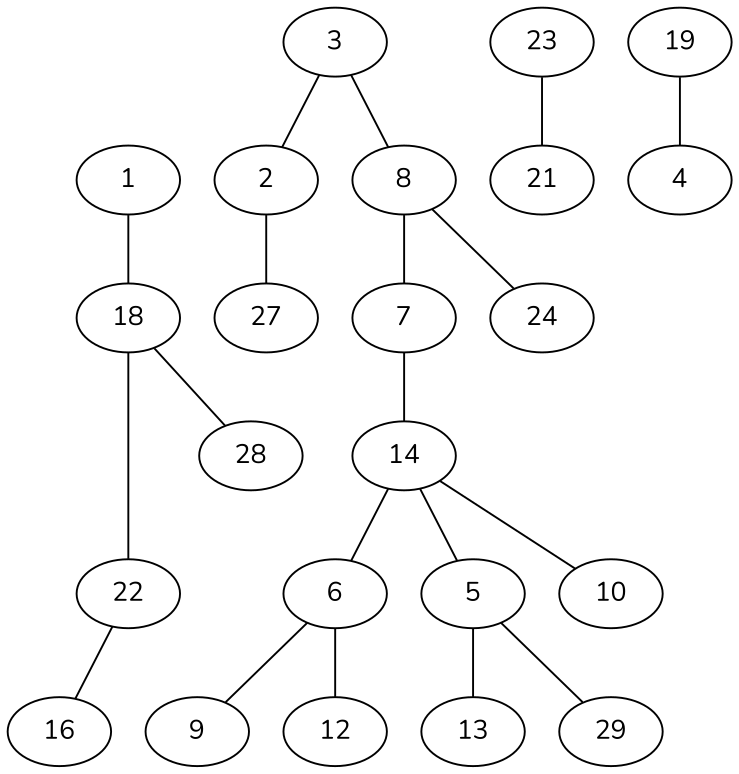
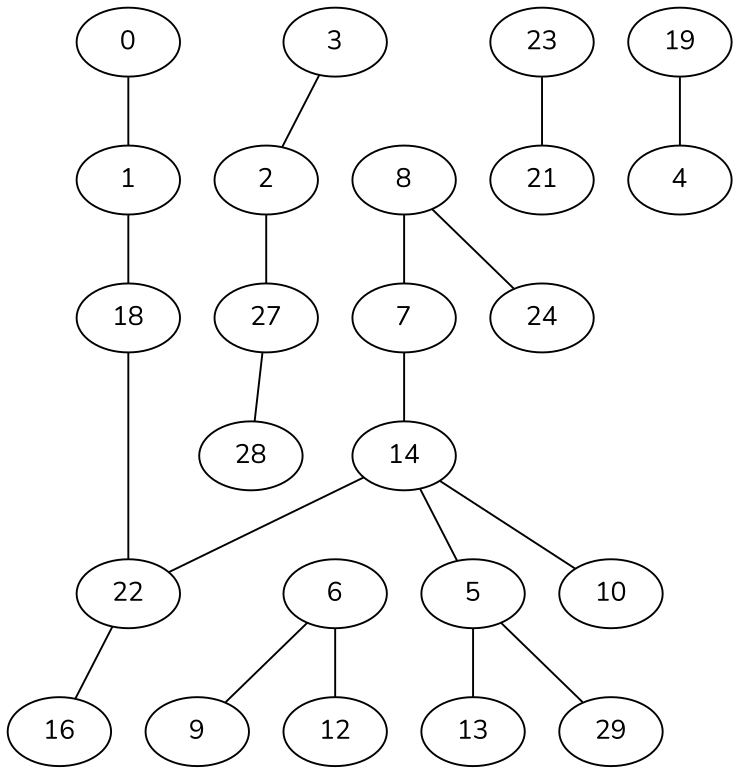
node "0": added
edge "3" -- "8": removed
edge "18" -- "28": now "27" -- "28"
edge "14" -- "6": now "14" -- "22"
